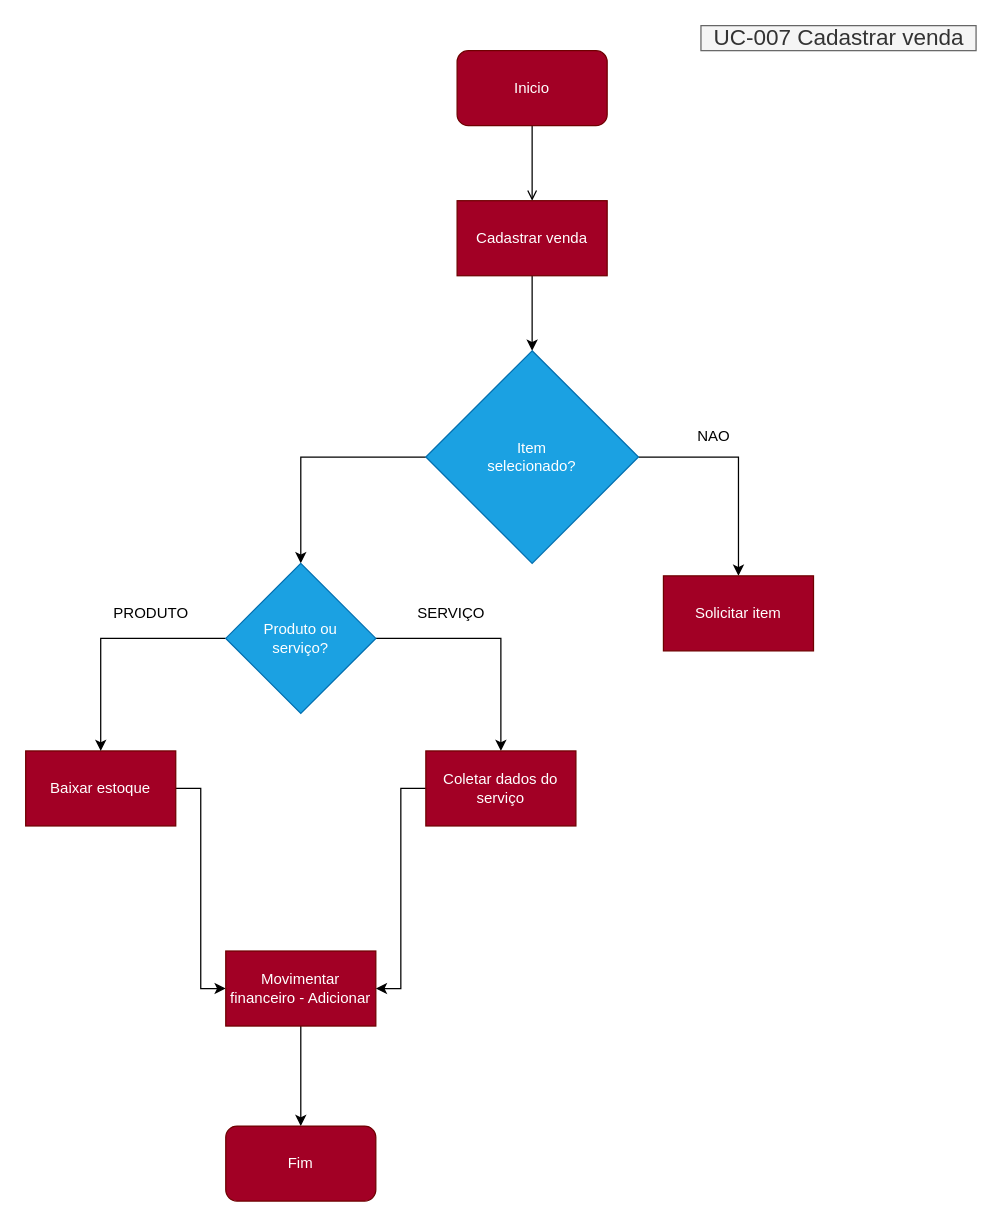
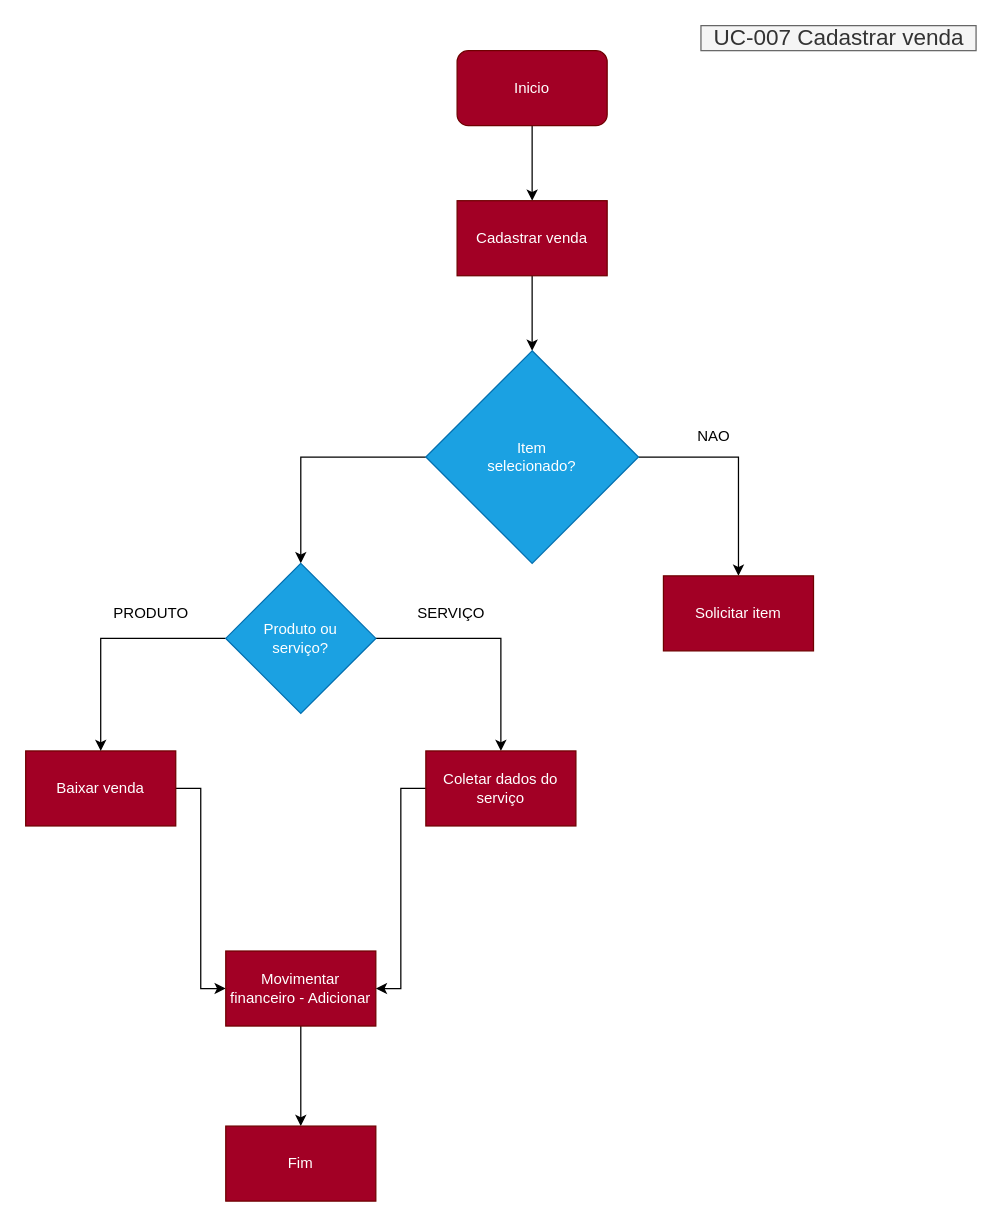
edge "Inicio" -> "Cadastrar venda": arrowhead open -> classic
node "Baixar estoque": label "Baixar estoque" -> "Baixar venda"
node "Fim": shape rounded rectangle -> rectangle
